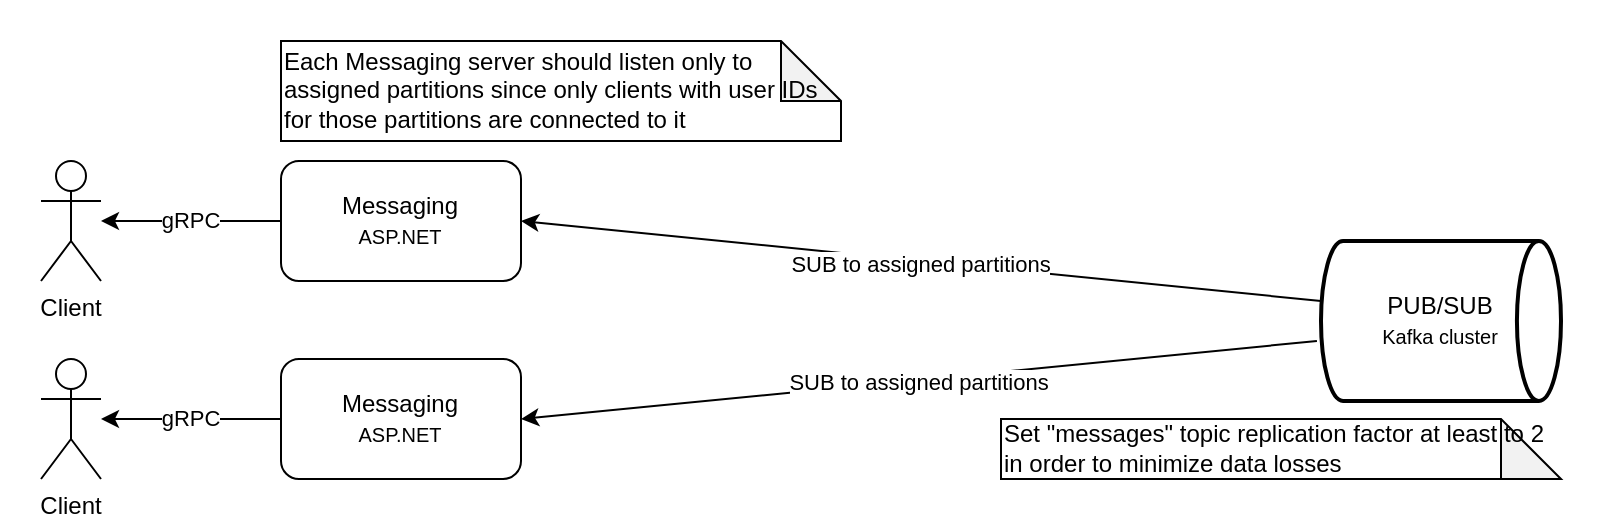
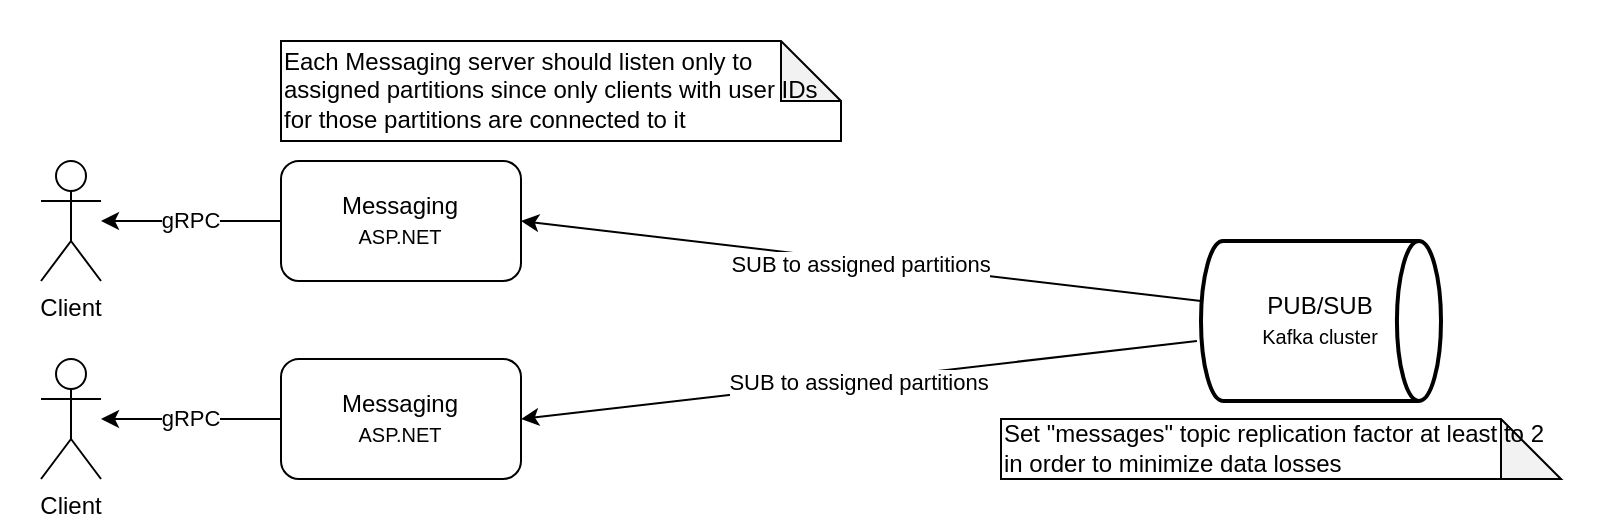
node "PUB/SUB Kafka cluster": moved (1441, 321) -> (1321, 321)
